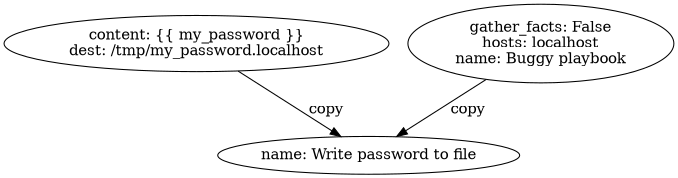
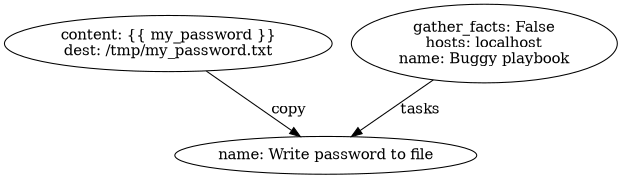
node "content: {{ my_password }} dest: /tmp/my_password.localhost": label "content: {{ my_password }} dest: /tmp/my_password.localhost" -> "content: {{ my_password }} dest: /tmp/my_password.txt"
edge "gather_facts: False hosts: localhost name: Buggy playbook" -> "name: Write password to file": label "copy" -> "tasks"
